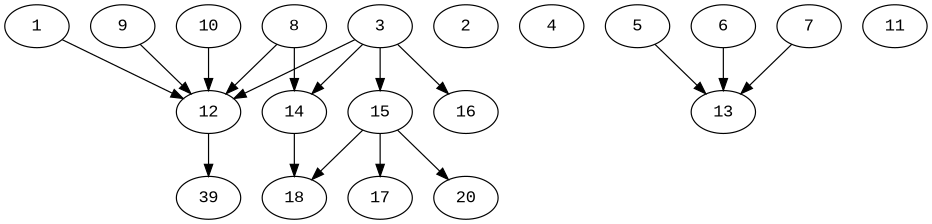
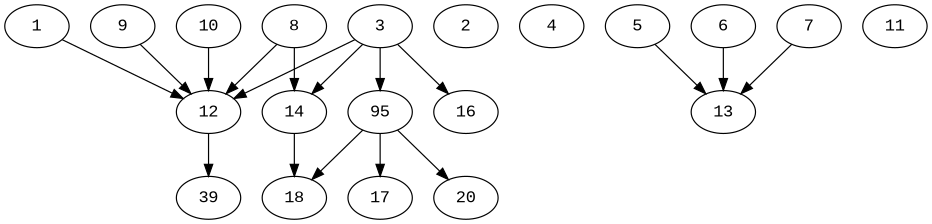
node "15": label "15" -> "95"
